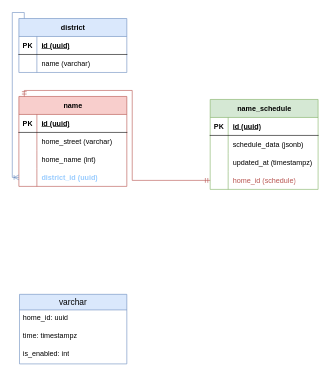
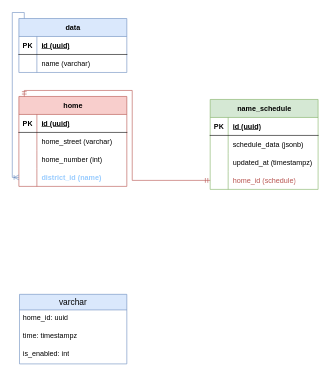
node "district": label "district" -> "data"
node "name": label "name" -> "home"
node "home_name (int)": label "home_name (int)" -> "home_number (int)"
node "district_id (uuid)": label "district_id (uuid)" -> "district_id (name)"
